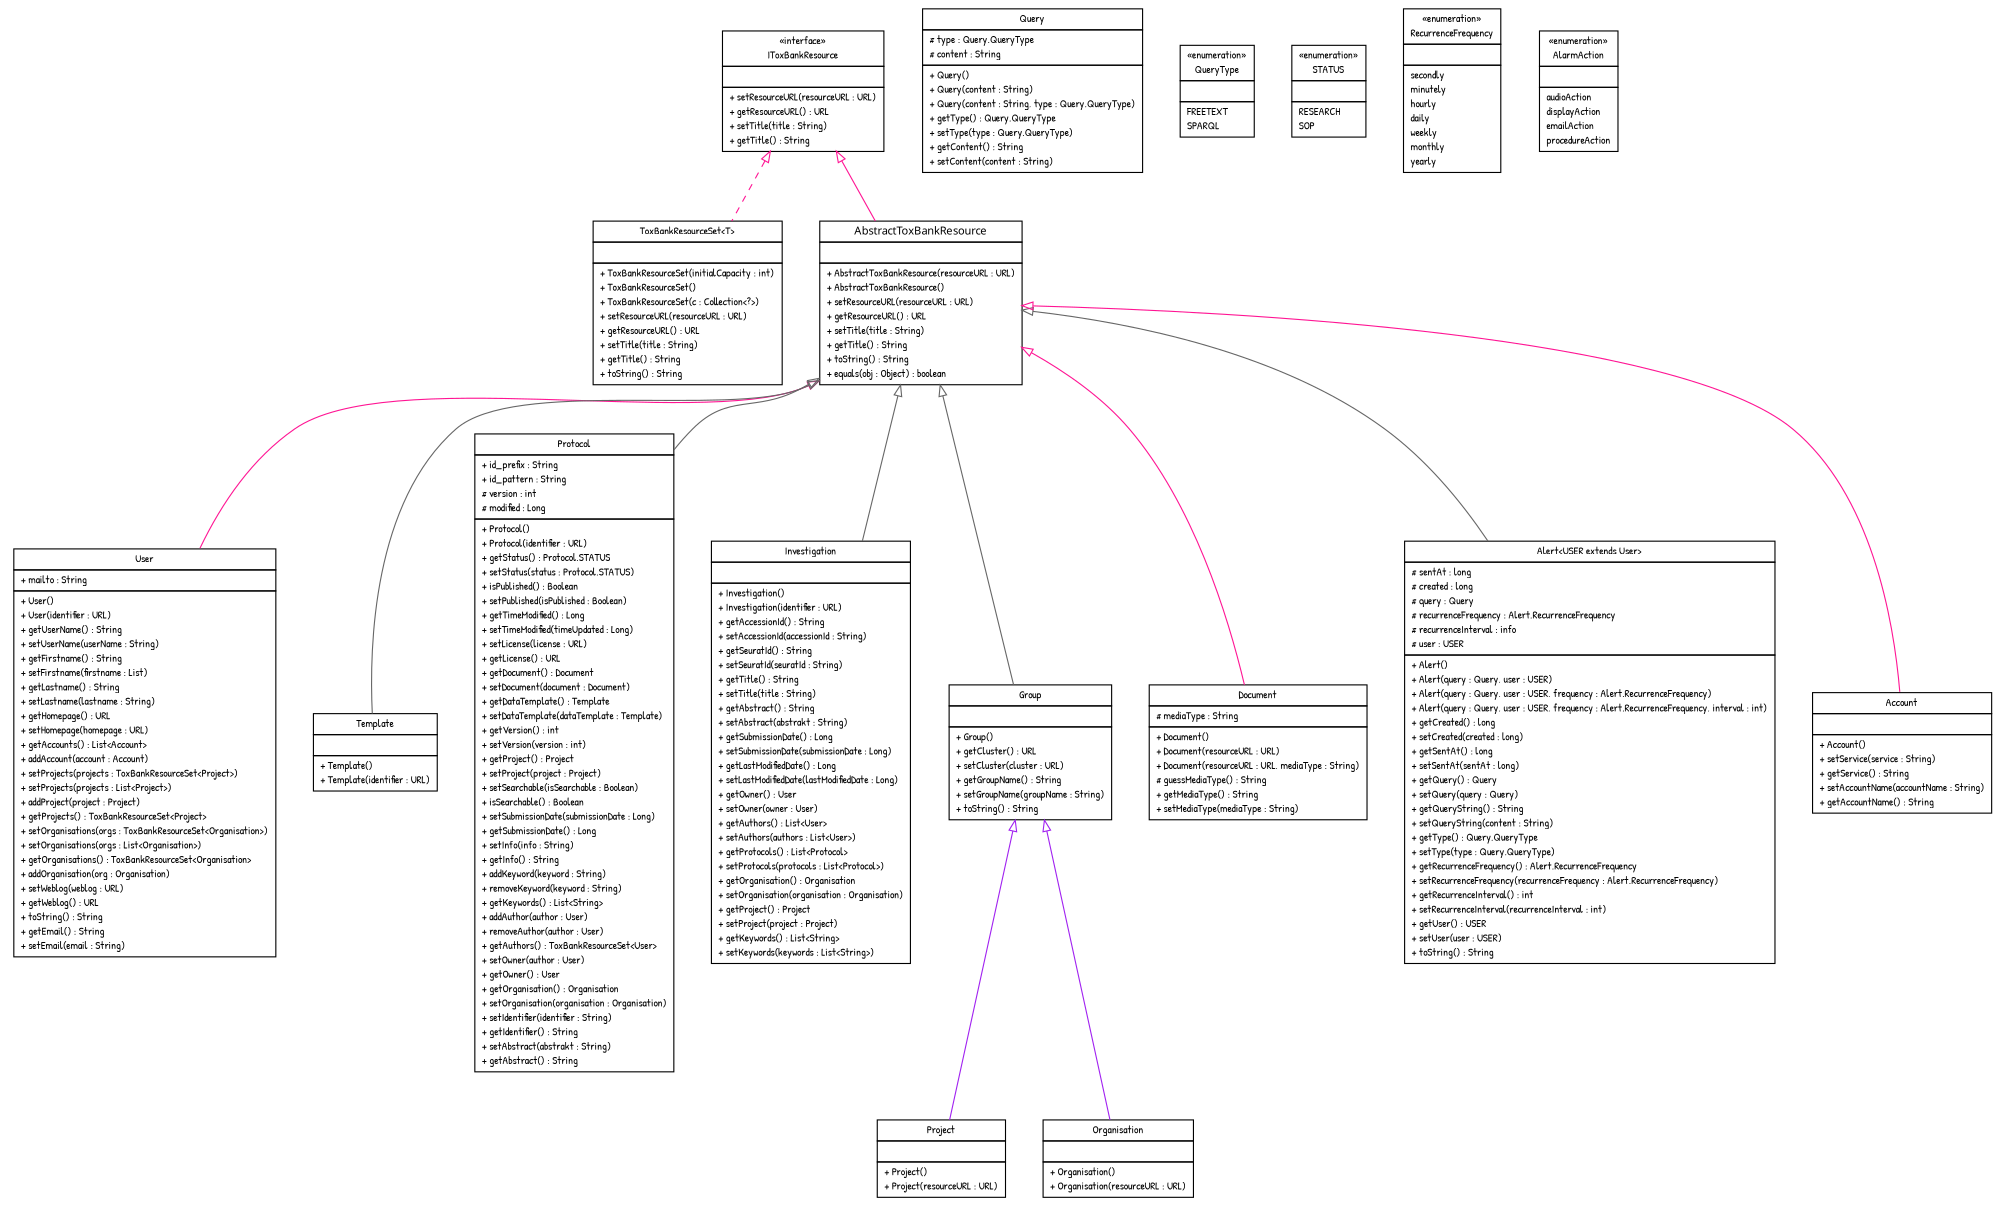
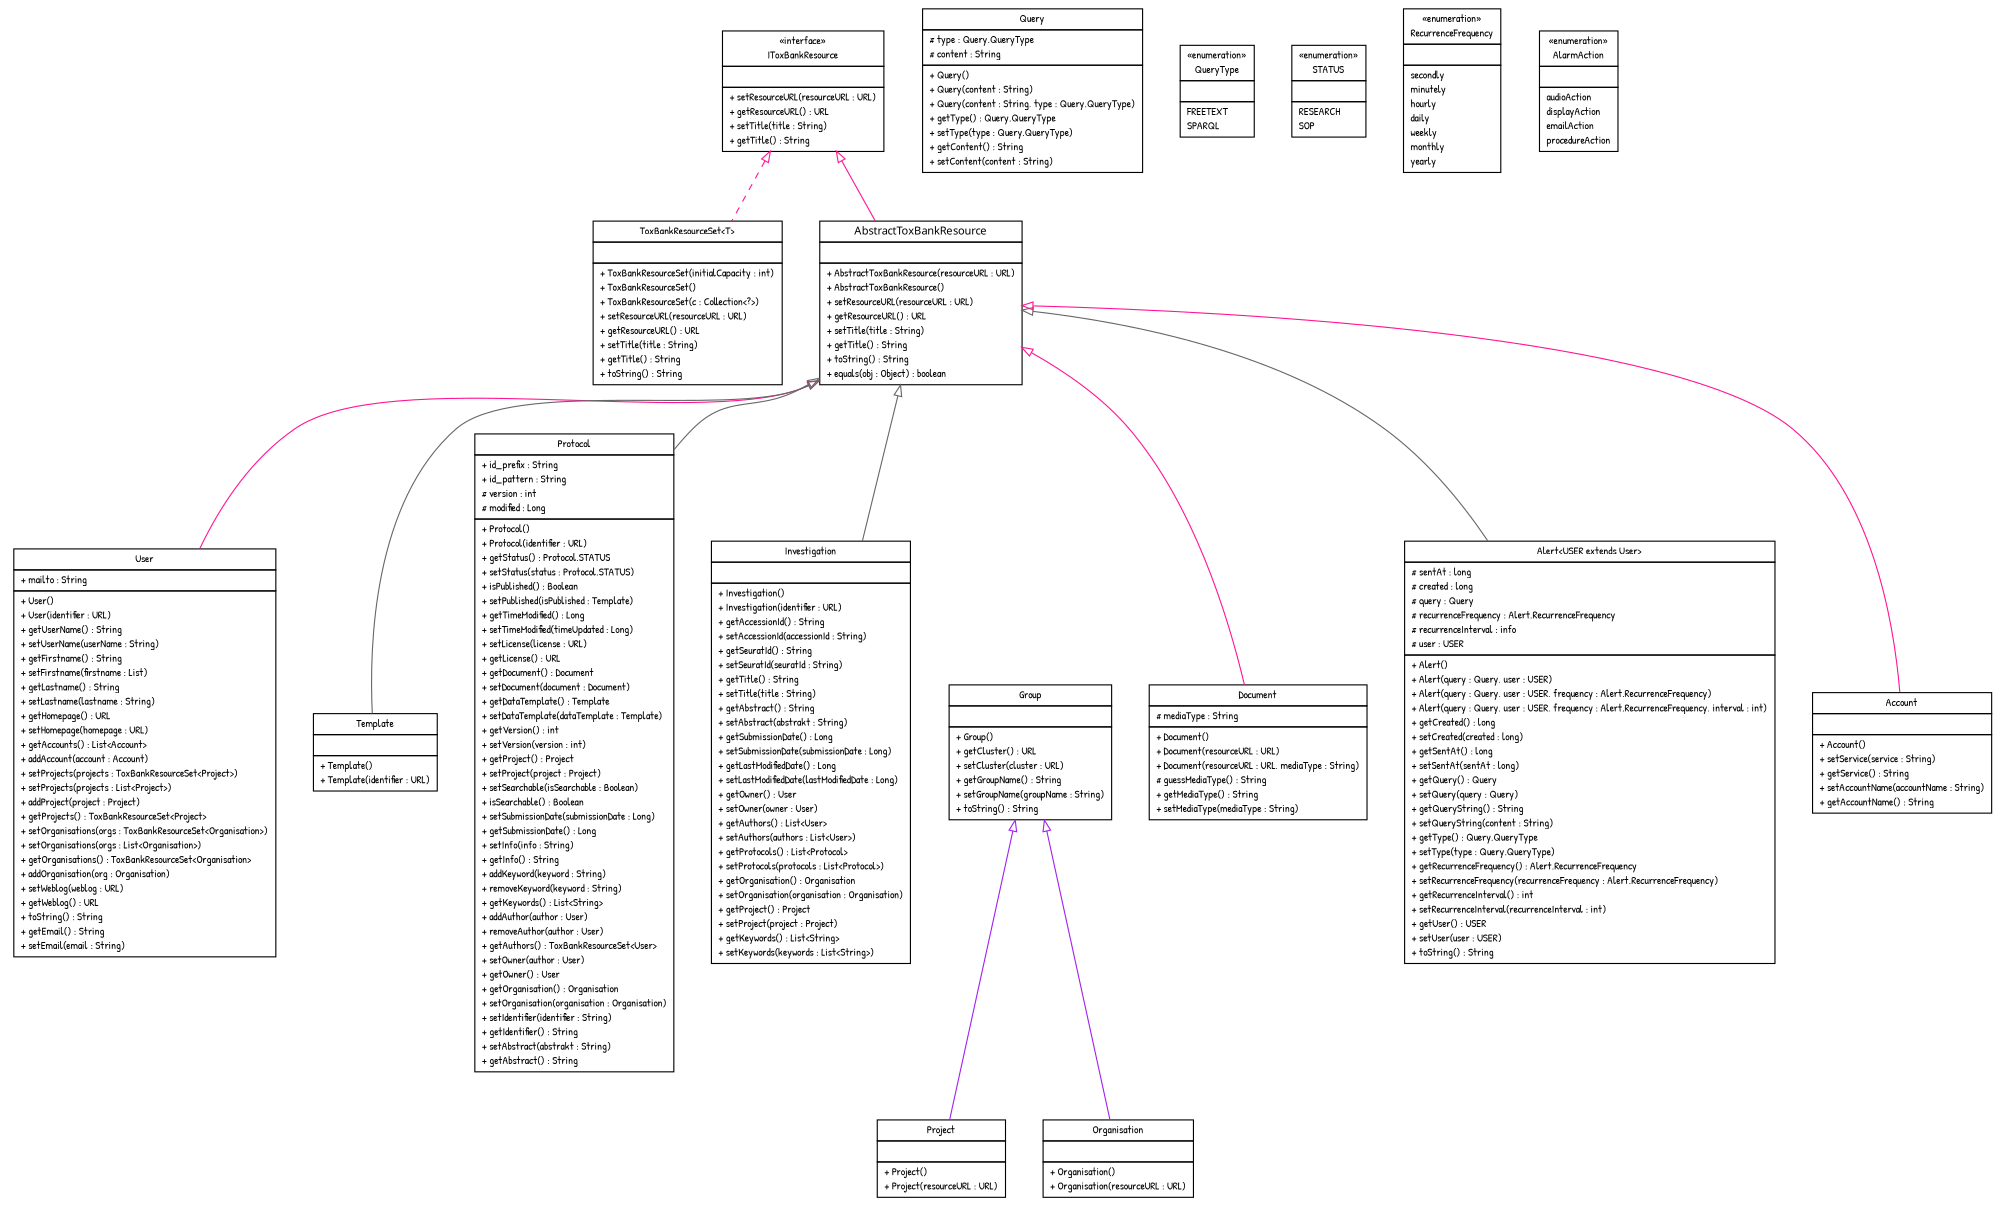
edge "Group" -> "AbstractToxBankResource": removed
node "Protocol": text "+ setPublished(isPublished : Boolean)" -> "+ setPublished(isPublished : Template)"
